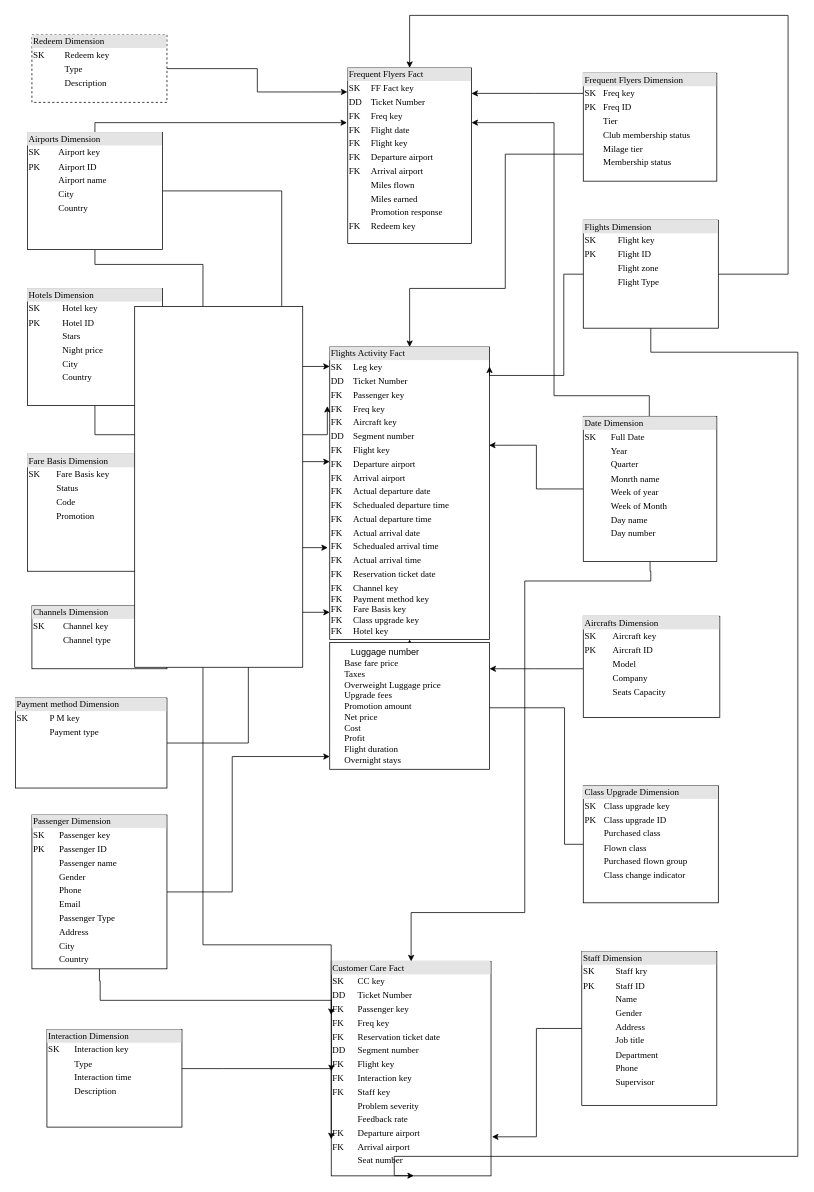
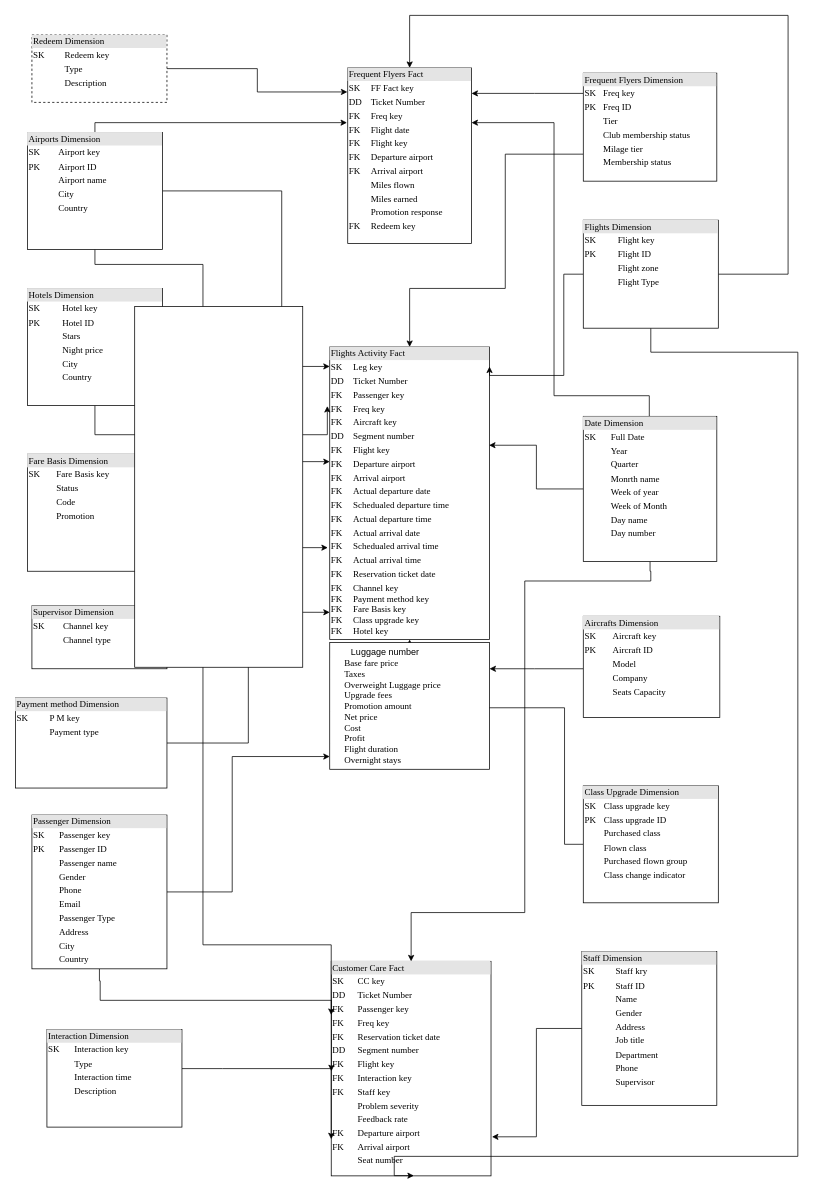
node "Channels Dimension SK Channel key Channel type": label "Channels Dimension SK Channel key Channel type" -> "Supervisor Dimension SK Channel key Channel type"
